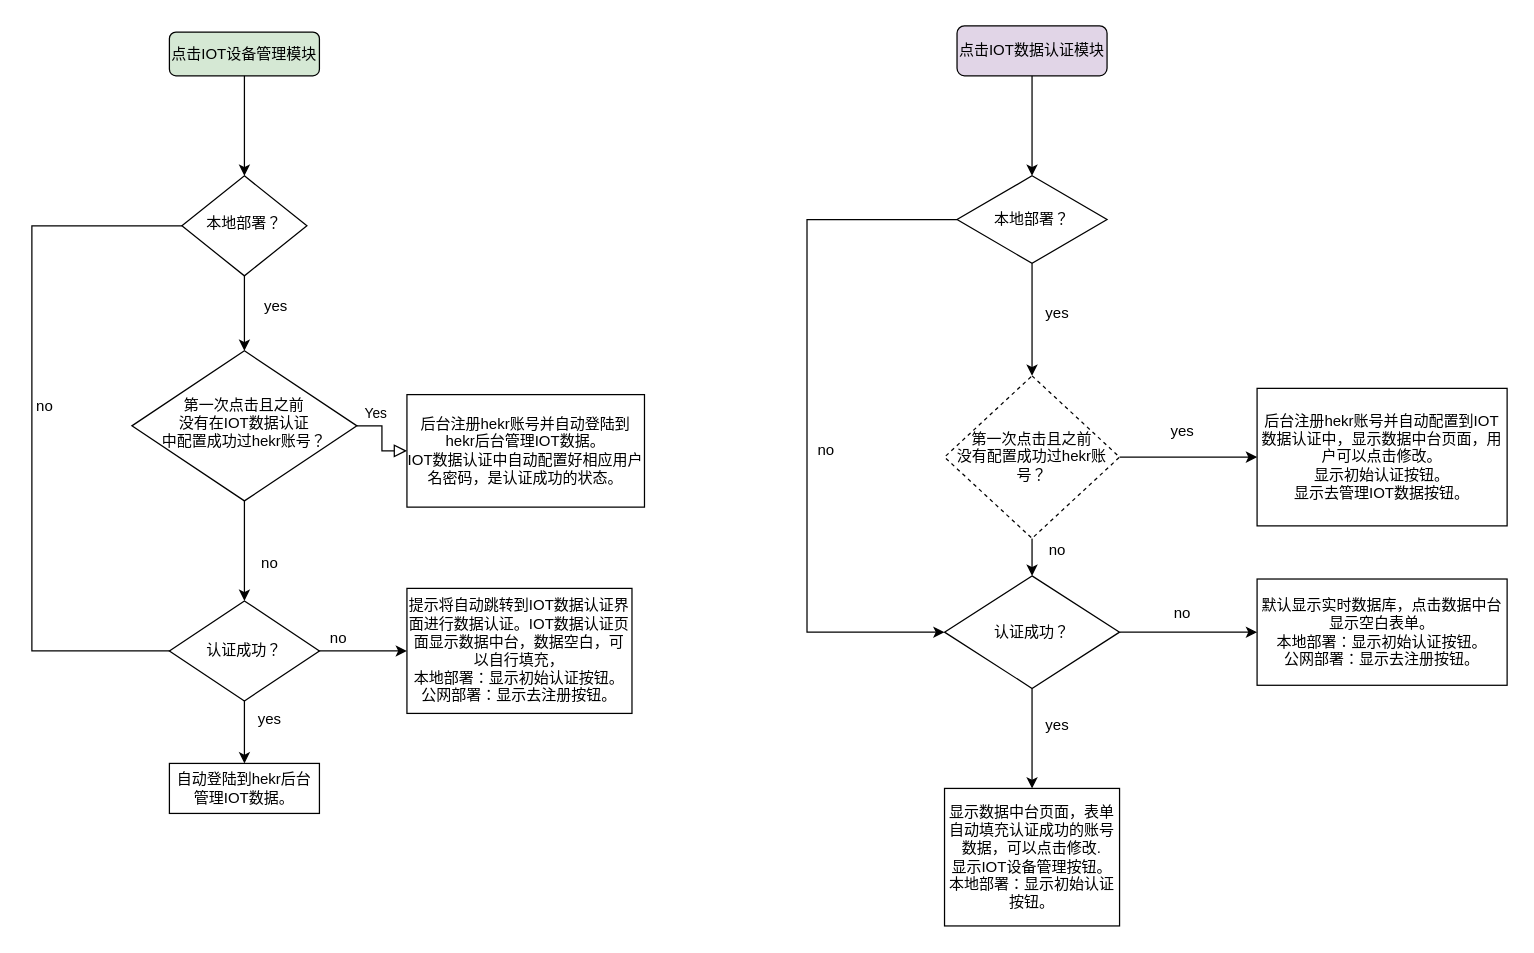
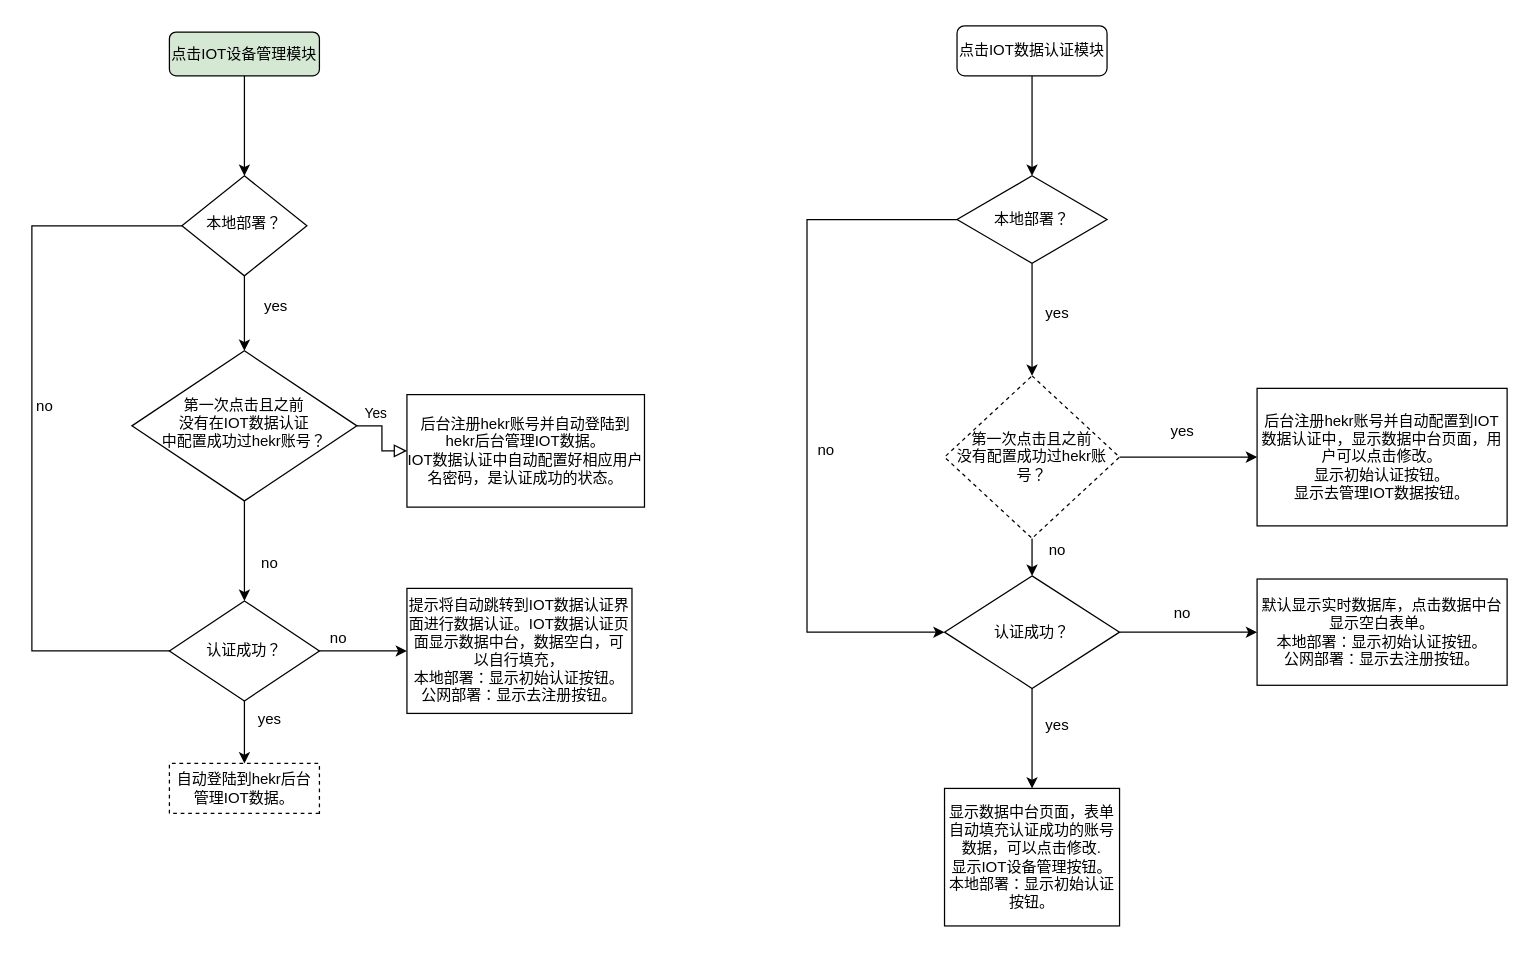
node "点击IOT数据认证模块": fillcolor #e1d5e7 -> #ffffff
node "自动登陆到hekr后台管理IOT数据。": style solid -> dashed
